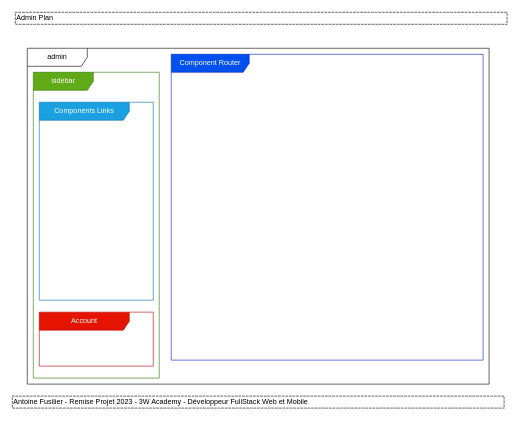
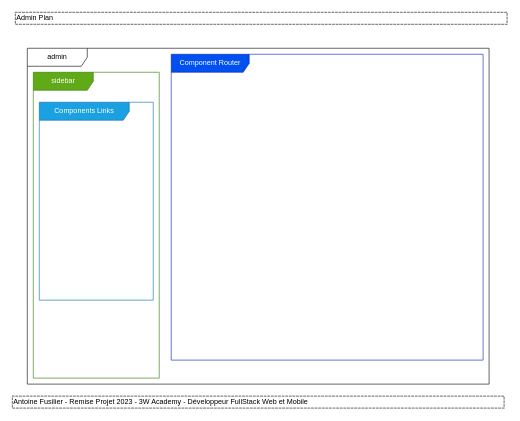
node "Account": removed
